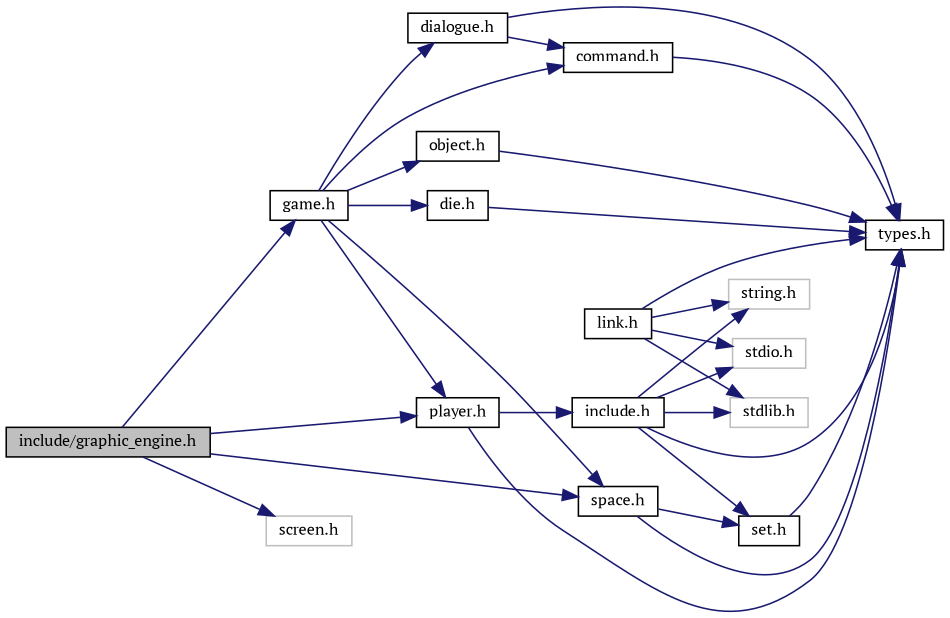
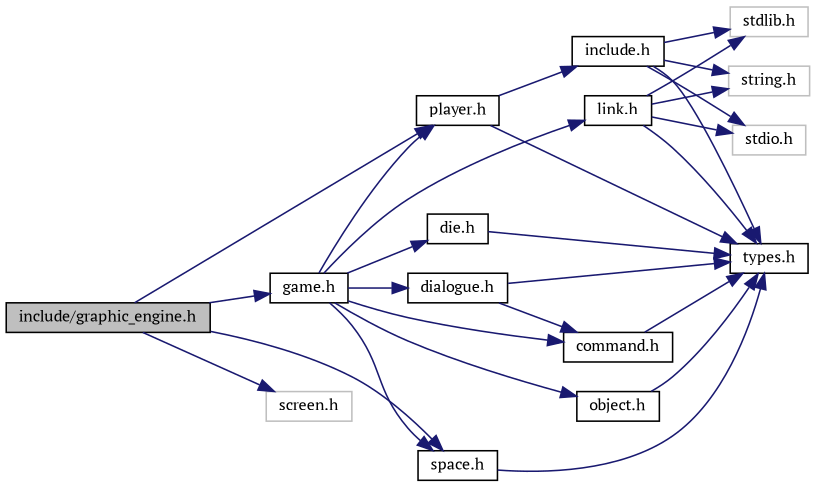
edge "game.h" -> "link.h": added
node "set.h": removed
